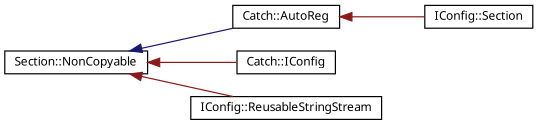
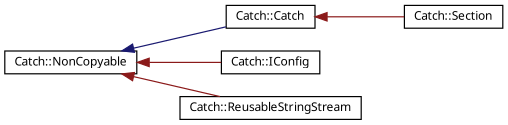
node "Catch::AutoReg": label "Catch::AutoReg" -> "Catch::Catch"
node "IConfig::Section": label "IConfig::Section" -> "Catch::Section"
node "Section::NonCopyable": label "Section::NonCopyable" -> "Catch::NonCopyable"
node "IConfig::ReusableStringStream": label "IConfig::ReusableStringStream" -> "Catch::ReusableStringStream"
